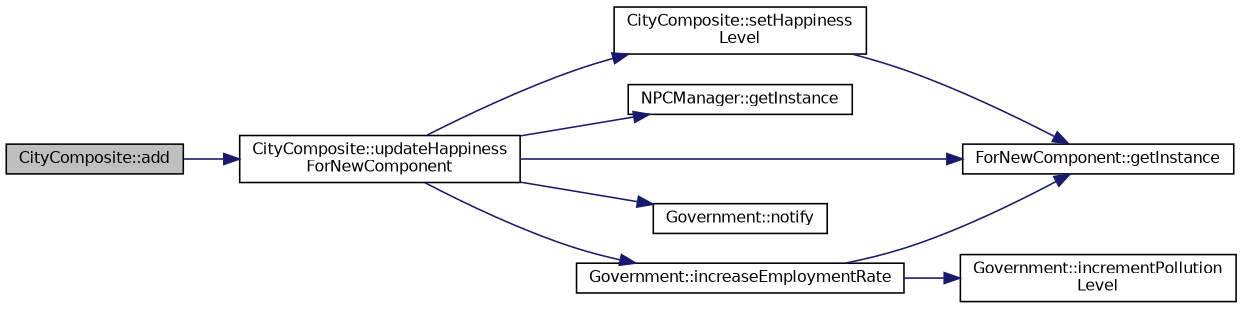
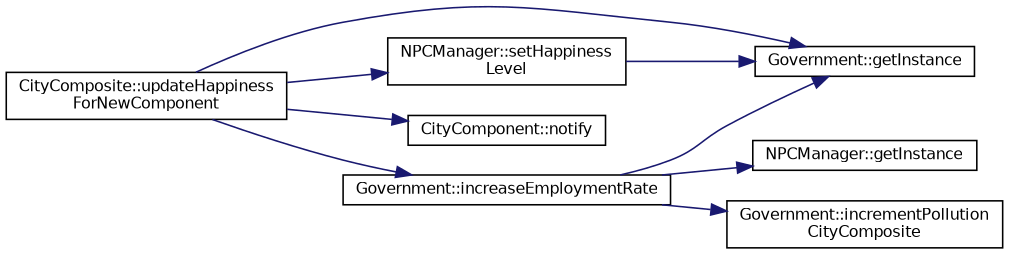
node "CityComposite::setHappiness Level": label "CityComposite::setHappiness Level" -> "NPCManager::setHappiness Level"
edge "CityComposite::updateHappiness ForNewComponent" -> "NPCManager::getInstance": now "Government::increaseEmploymentRate" -> "NPCManager::getInstance"
node "CityComposite::add": removed
node "ForNewComponent::getInstance": label "ForNewComponent::getInstance" -> "Government::getInstance"
node "Government::notify": label "Government::notify" -> "CityComponent::notify"
node "Government::incrementPollution Level": label "Government::incrementPollution Level" -> "Government::incrementPollution CityComposite"
